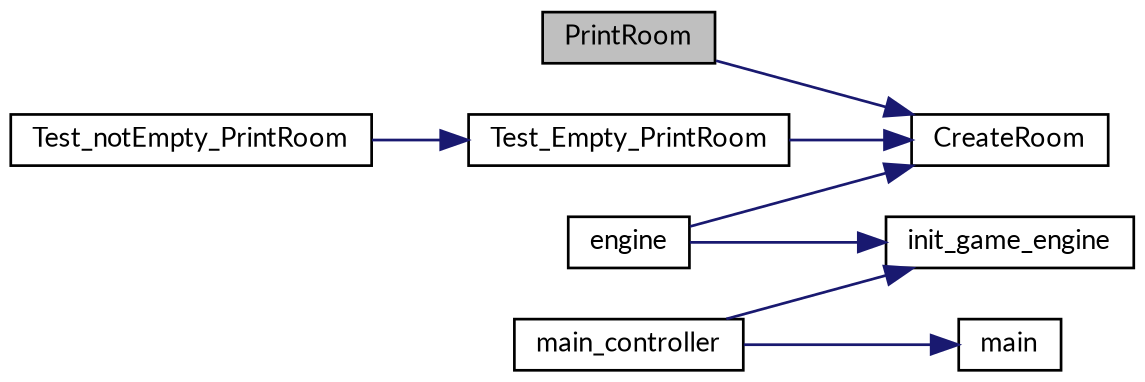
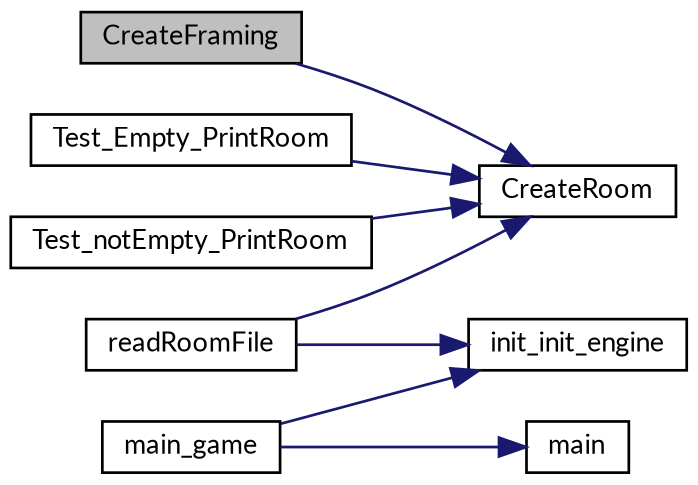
node "PrintRoom": label "PrintRoom" -> "CreateFraming"
edge "Test_notEmpty_PrintRoom" -> "Test_Empty_PrintRoom": now "Test_notEmpty_PrintRoom" -> "CreateRoom"
node "engine": label "engine" -> "readRoomFile"
node "init_game_engine": label "init_game_engine" -> "init_init_engine"
node "main_controller": label "main_controller" -> "main_game"
